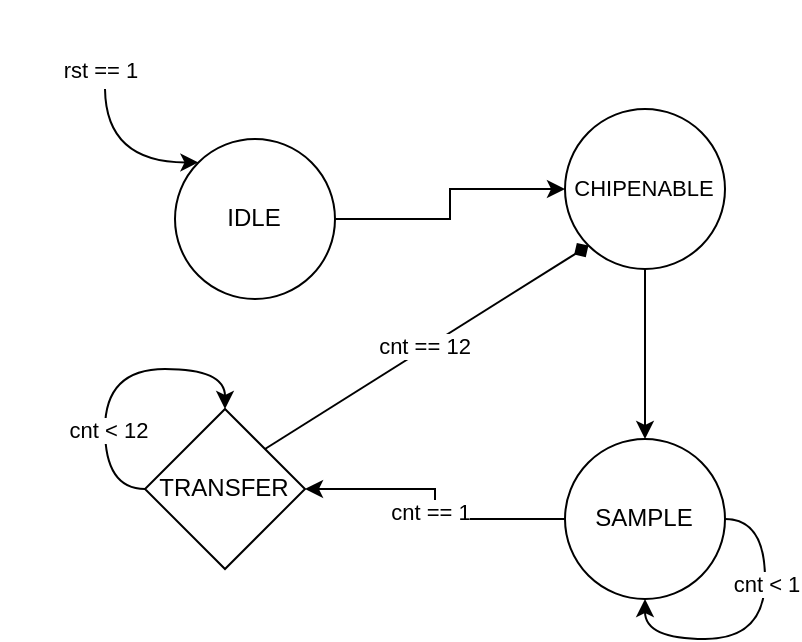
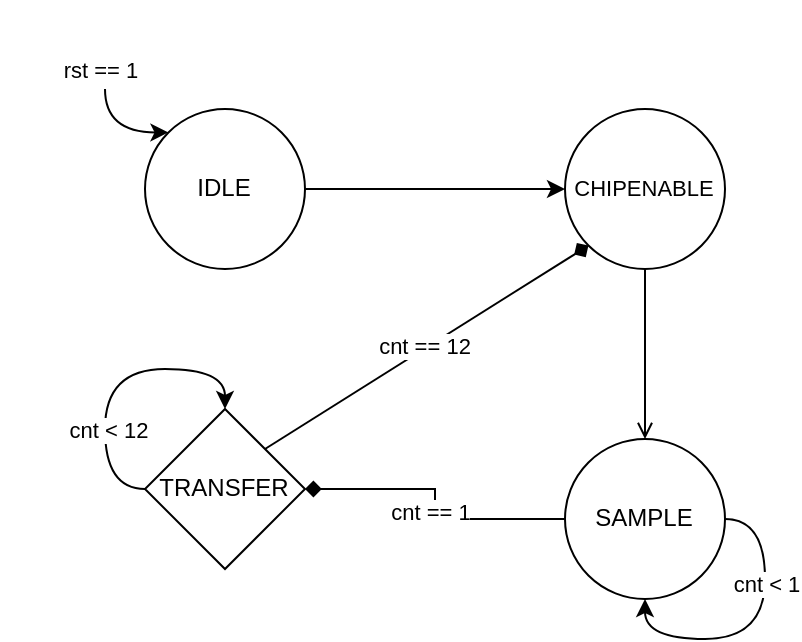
node "IDLE": moved (255, 219) -> (225, 189)
edge "CHIPENABLE" -> "SAMPLE": arrowhead classic -> open
edge "SAMPLE" -> "TRANSFER": arrowhead classic -> diamond
